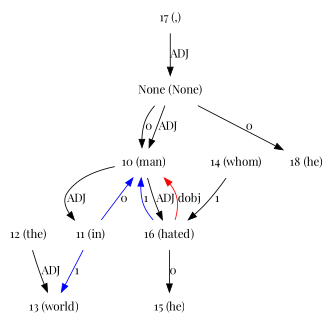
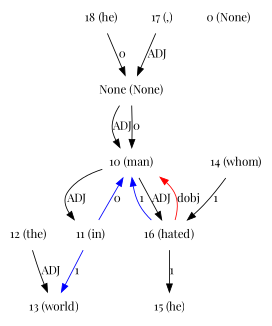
node "0 (None)": added
edge "None (None)" -> "18 (he)": reversed
edge "16 (hated)" -> "15 (he)": label "0" -> "1"
